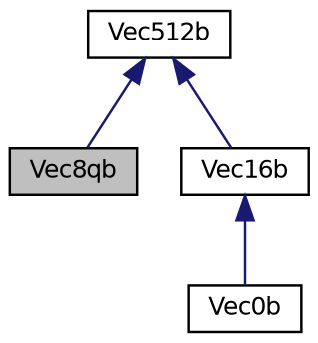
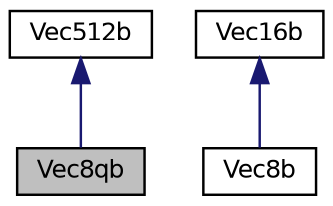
edge "Vec16b" -> "Vec512b": removed
node "Vec0b": label "Vec0b" -> "Vec8b"
